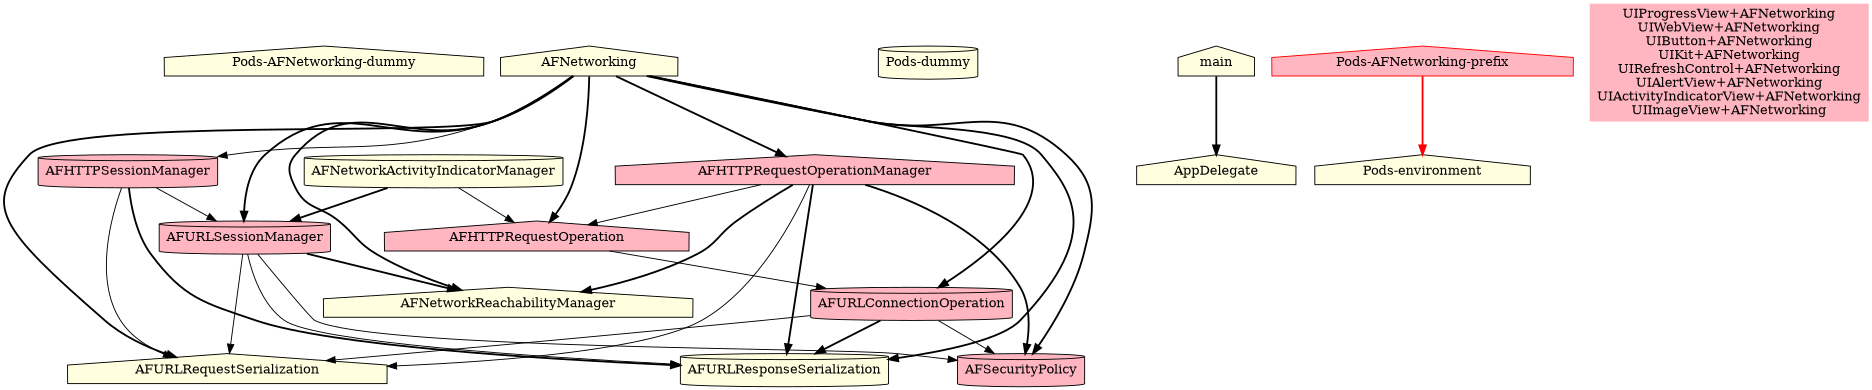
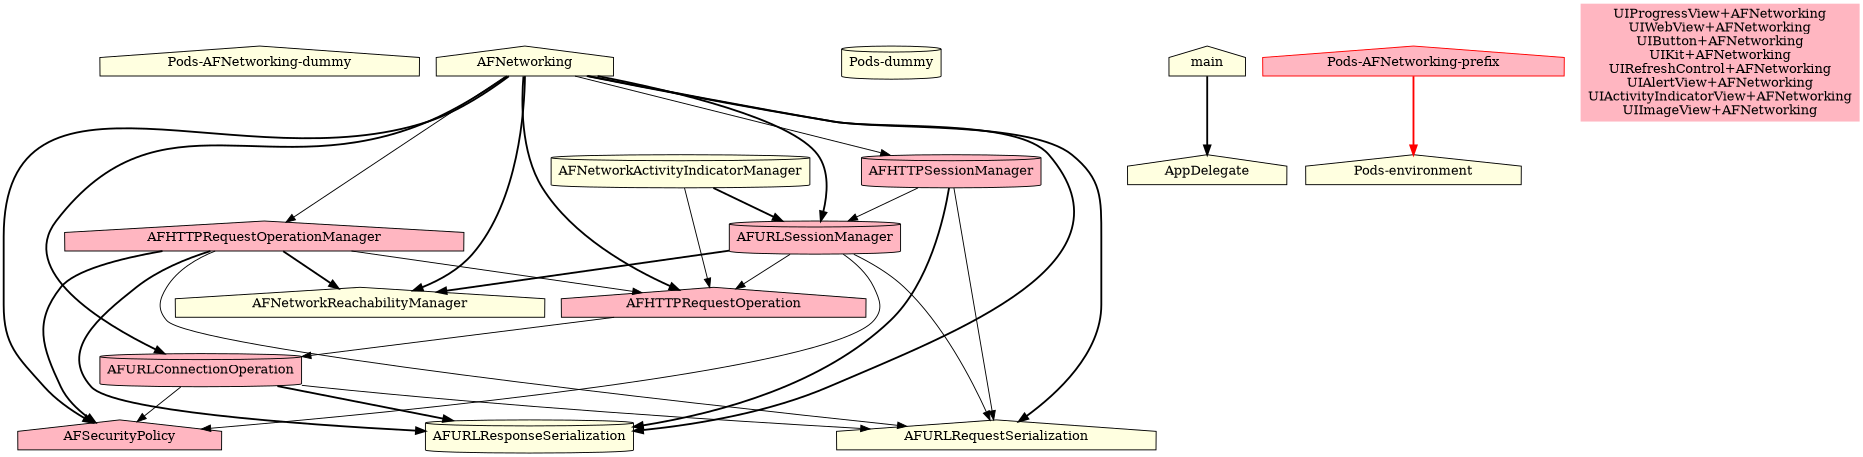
edge "AFNetworking" -> "AFHTTPRequestOperationManager": style bold -> solid
edge "AFURLSessionManager" -> "AFURLResponseSerialization": now "AFURLSessionManager" -> "AFHTTPRequestOperation"
node "AFSecurityPolicy": shape cylinder -> house
